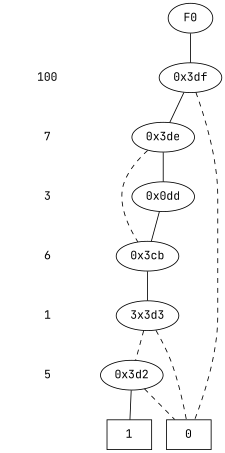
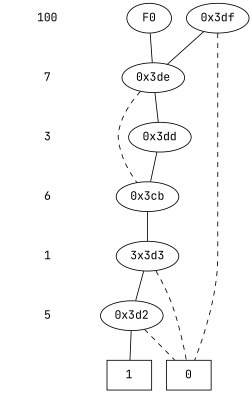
edge "F0" -- "0x3df": now "F0" -- "0x3de"
node "0x0dd": label "0x0dd" -> "0x3dd"
edge "3x3d3" -- "0x3d2": style dashed -> solid
